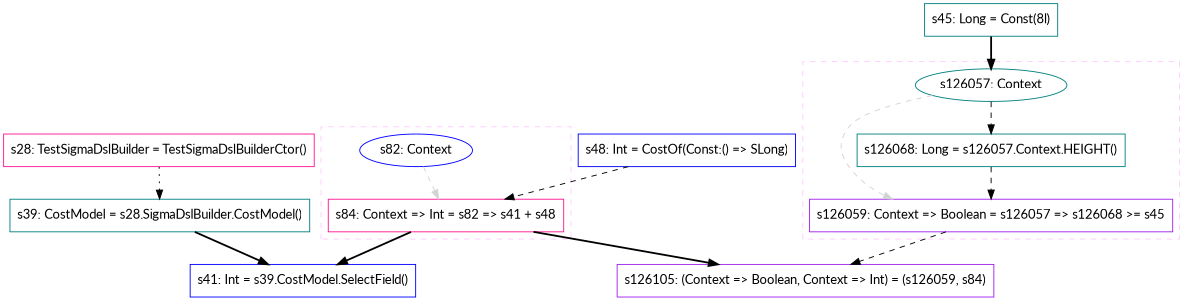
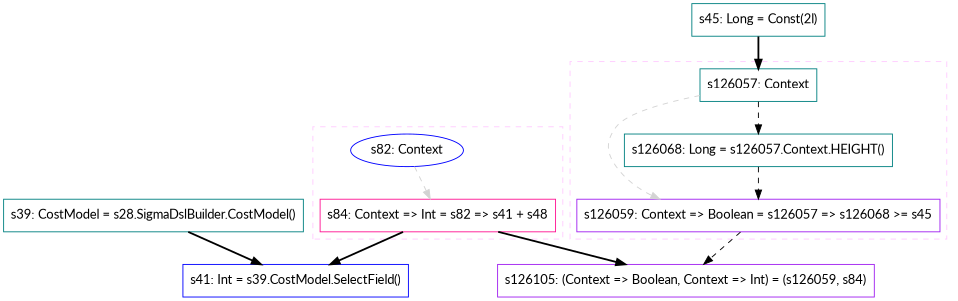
node "s45: Long = Const(8l)": label "s45: Long = Const(8l)" -> "s45: Long = Const(2l)"
node "s126057: Context": shape ellipse -> box
node "s28: TestSigmaDslBuilder = TestSigmaDslBuilderCtor()": removed
node "s48: Int = CostOf(Const:() => SLong)": removed
